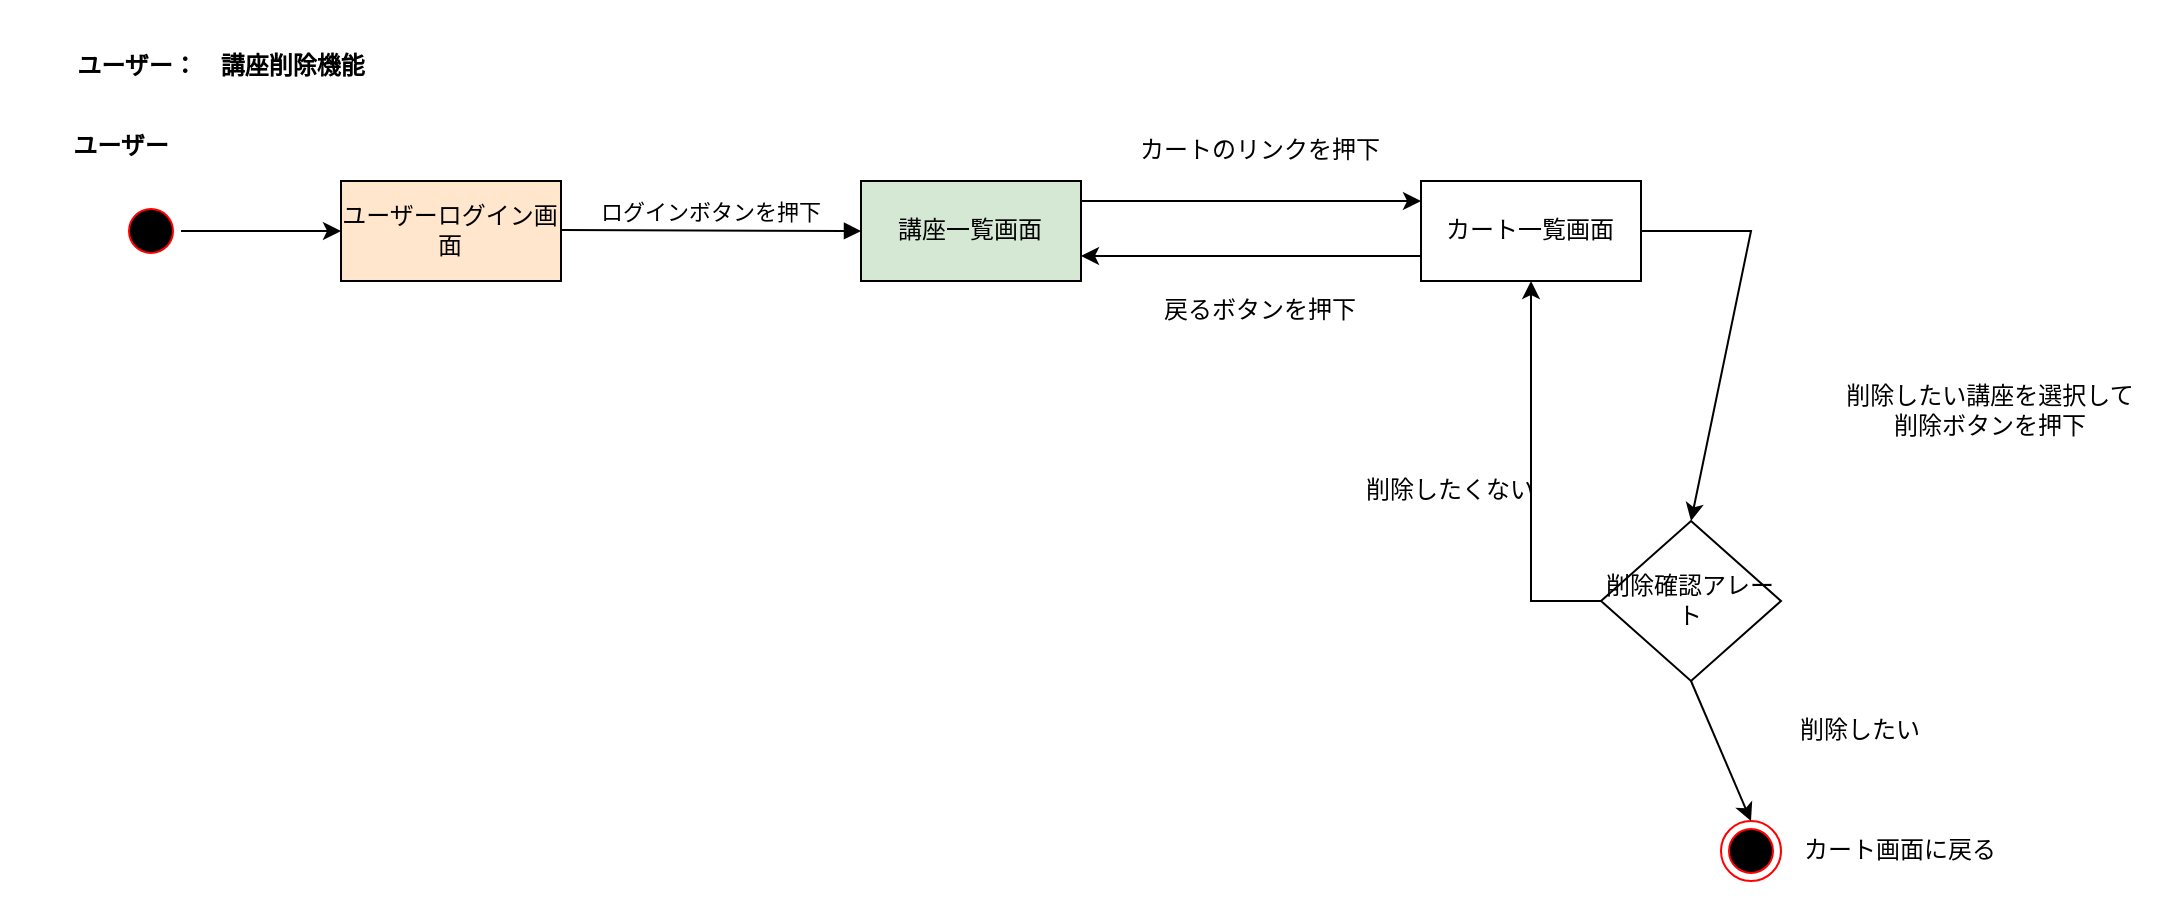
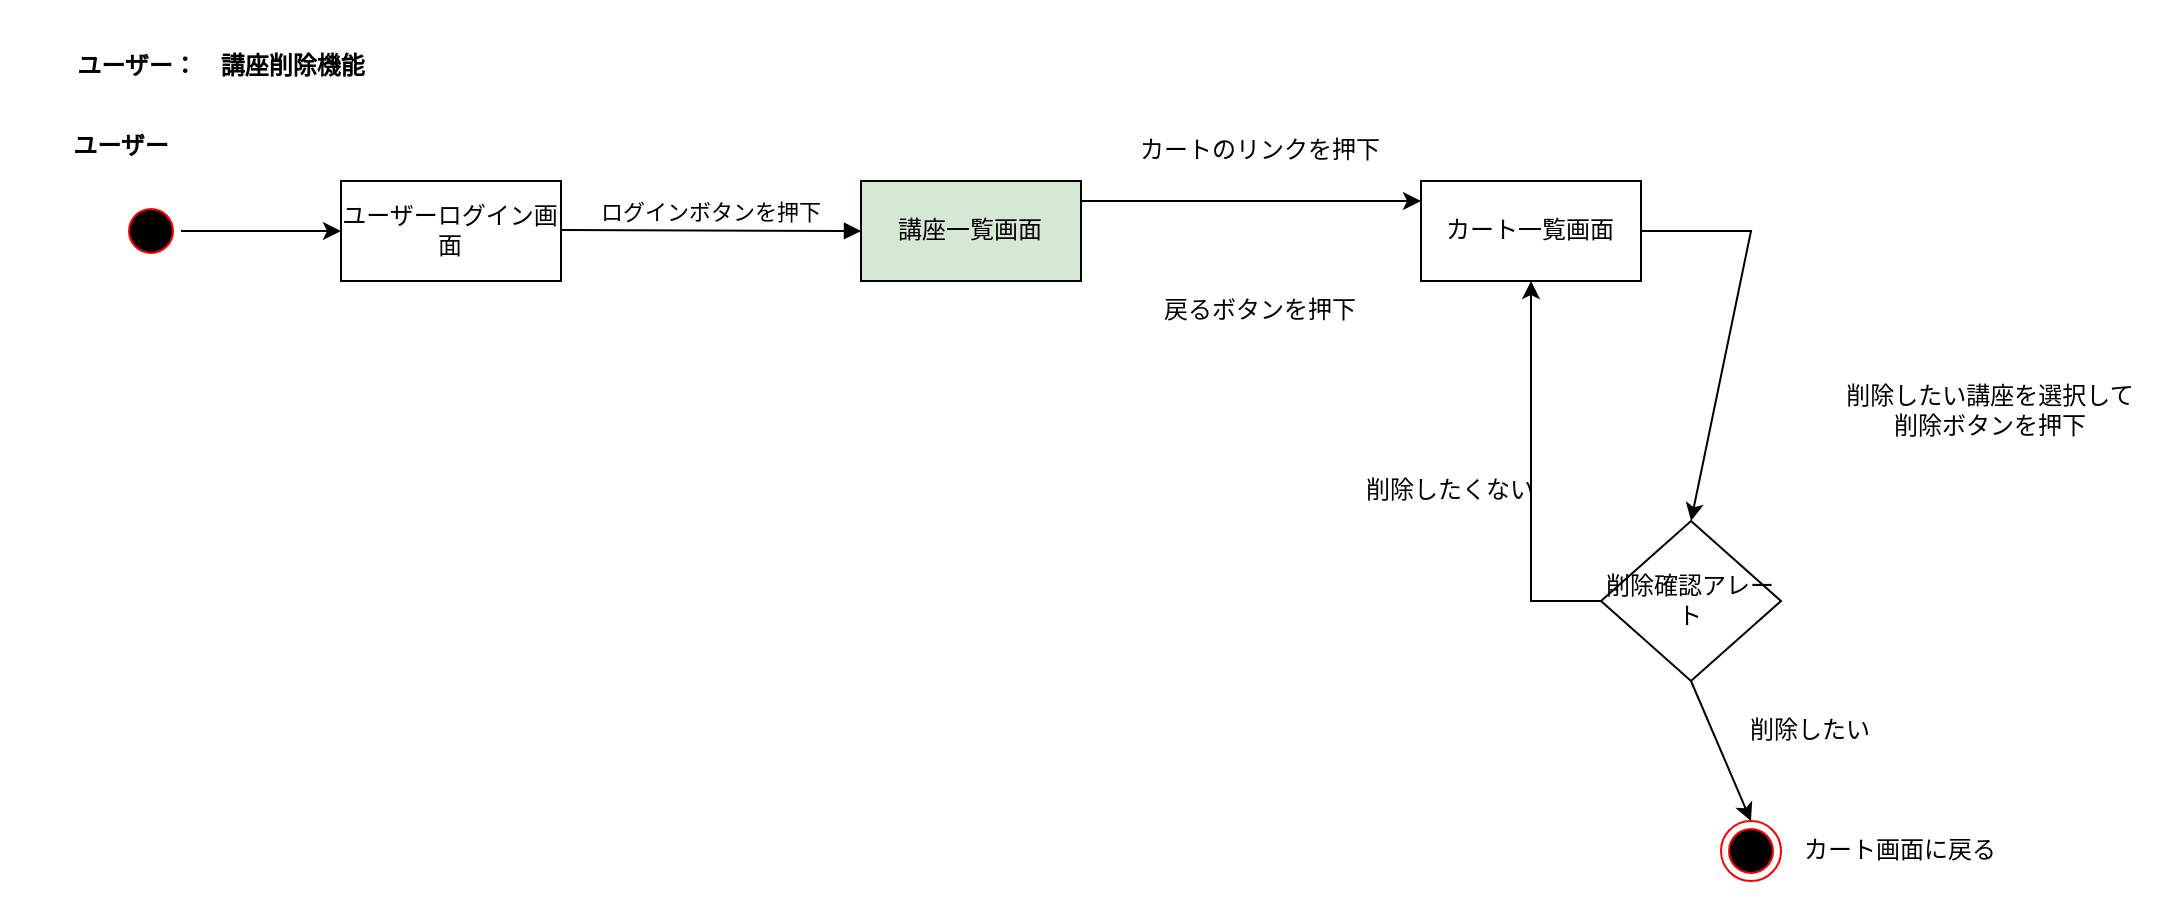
node "ユーザーログイン画面": fillcolor #ffe6cc -> #ffffff
edge "カート一覧画面" -> "講座一覧画面": removed
node "削除したい": moved (1861, 731) -> (1811, 731)
